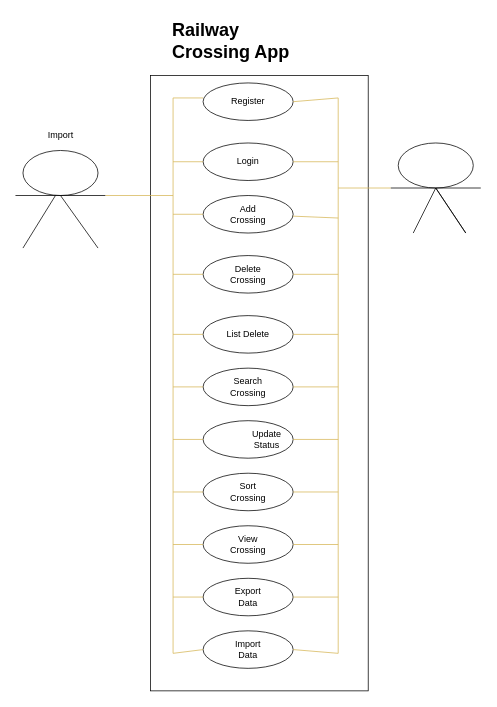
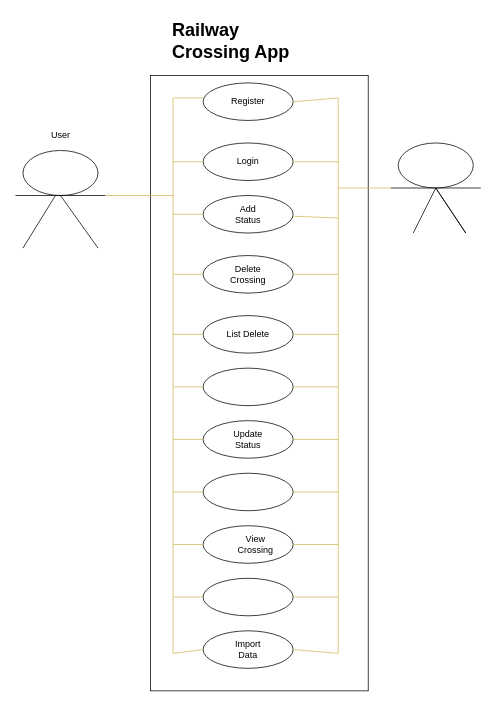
node "Import": label "Import" -> "User"
node "Add Crossing": label "Add Crossing" -> "Add Status"
node "Search Crossing": removed
node "Update Status": moved (267, 439) -> (248, 439)
node "Sort Crossing": removed
node "View Crossing": moved (248, 544) -> (255, 544)
node "Export Data": removed
